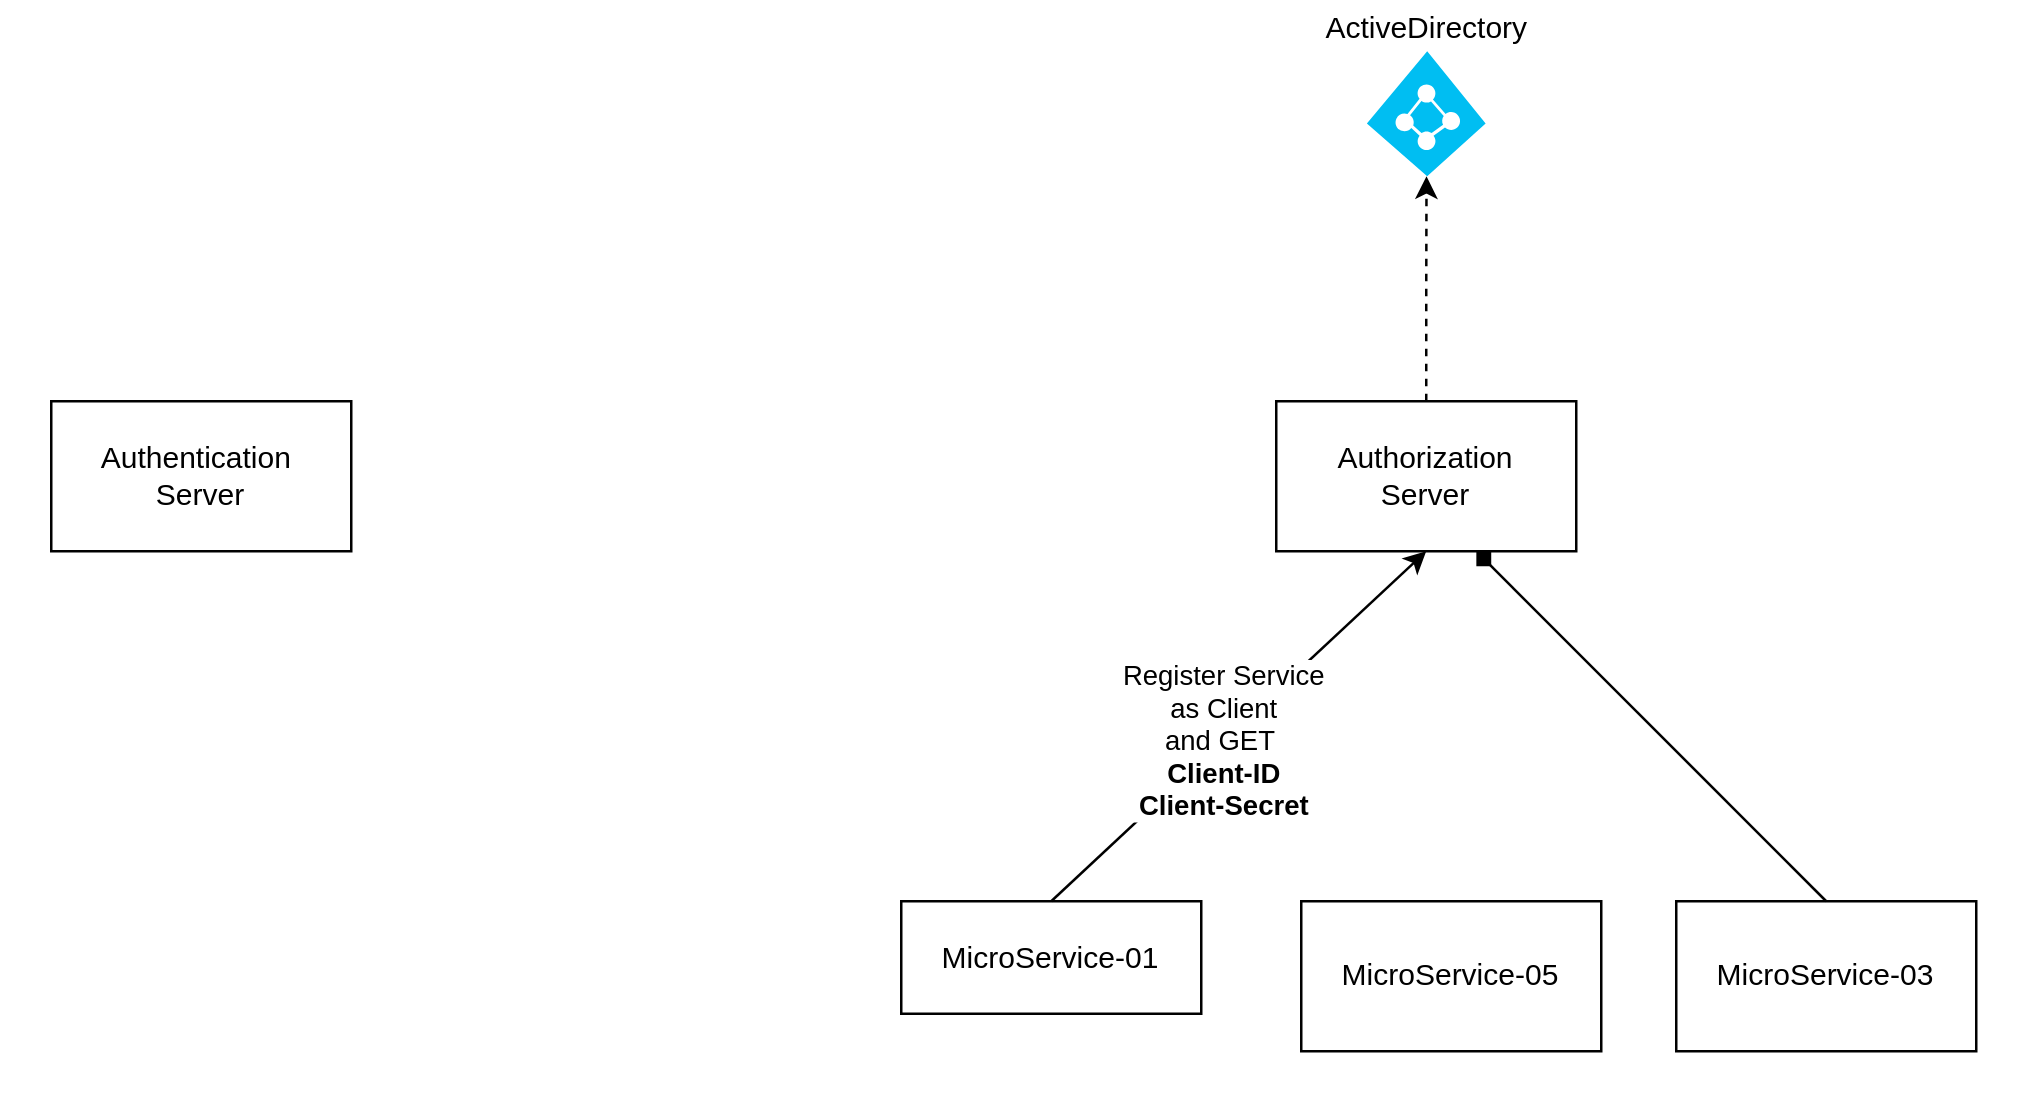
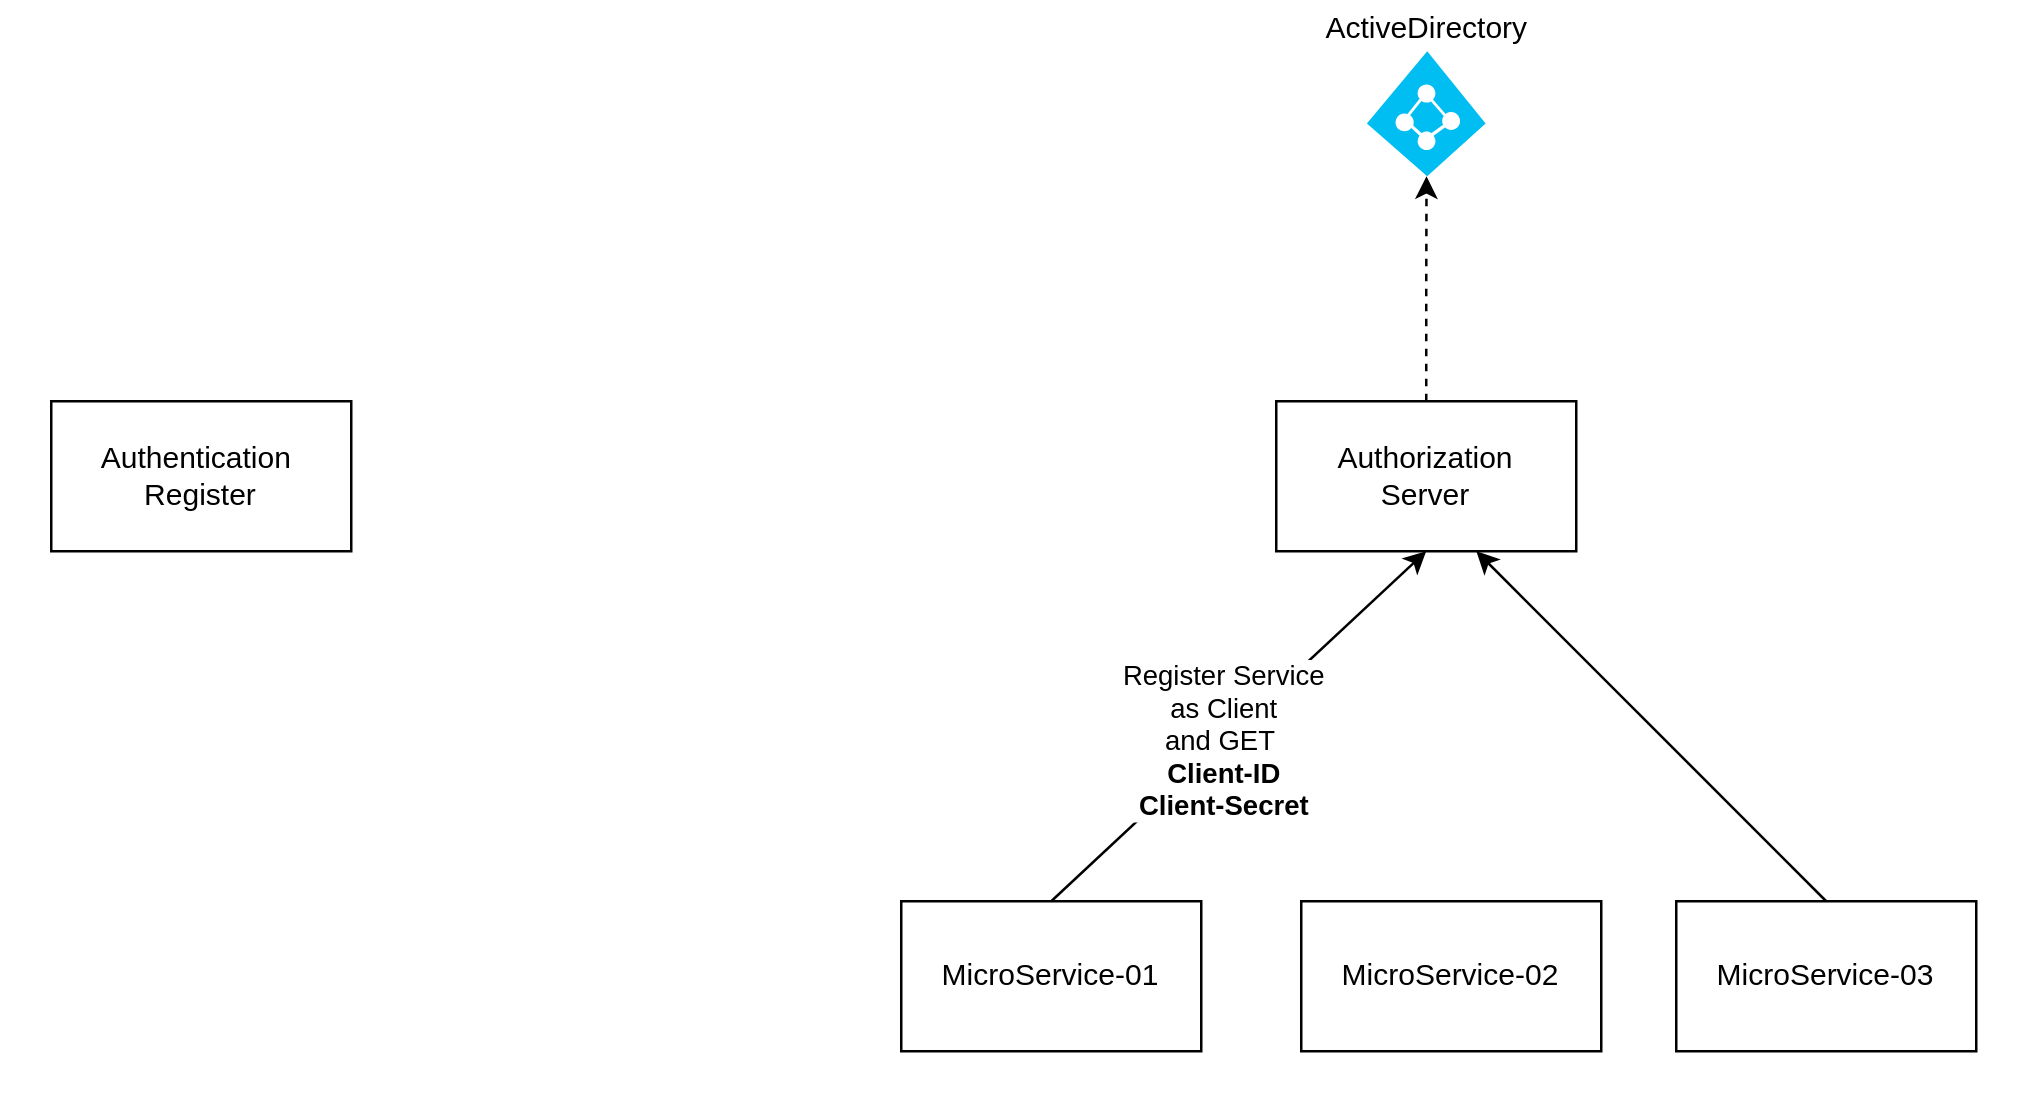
node "Authentication Server": label "Authentication Server" -> "Authentication Register"
edge "MicroService-03" -> "Authorization Server": arrowhead diamond -> classic
node "MicroService-01": size 300x113 -> 300x150
node "MicroService-05": label "MicroService-05" -> "MicroService-02"
